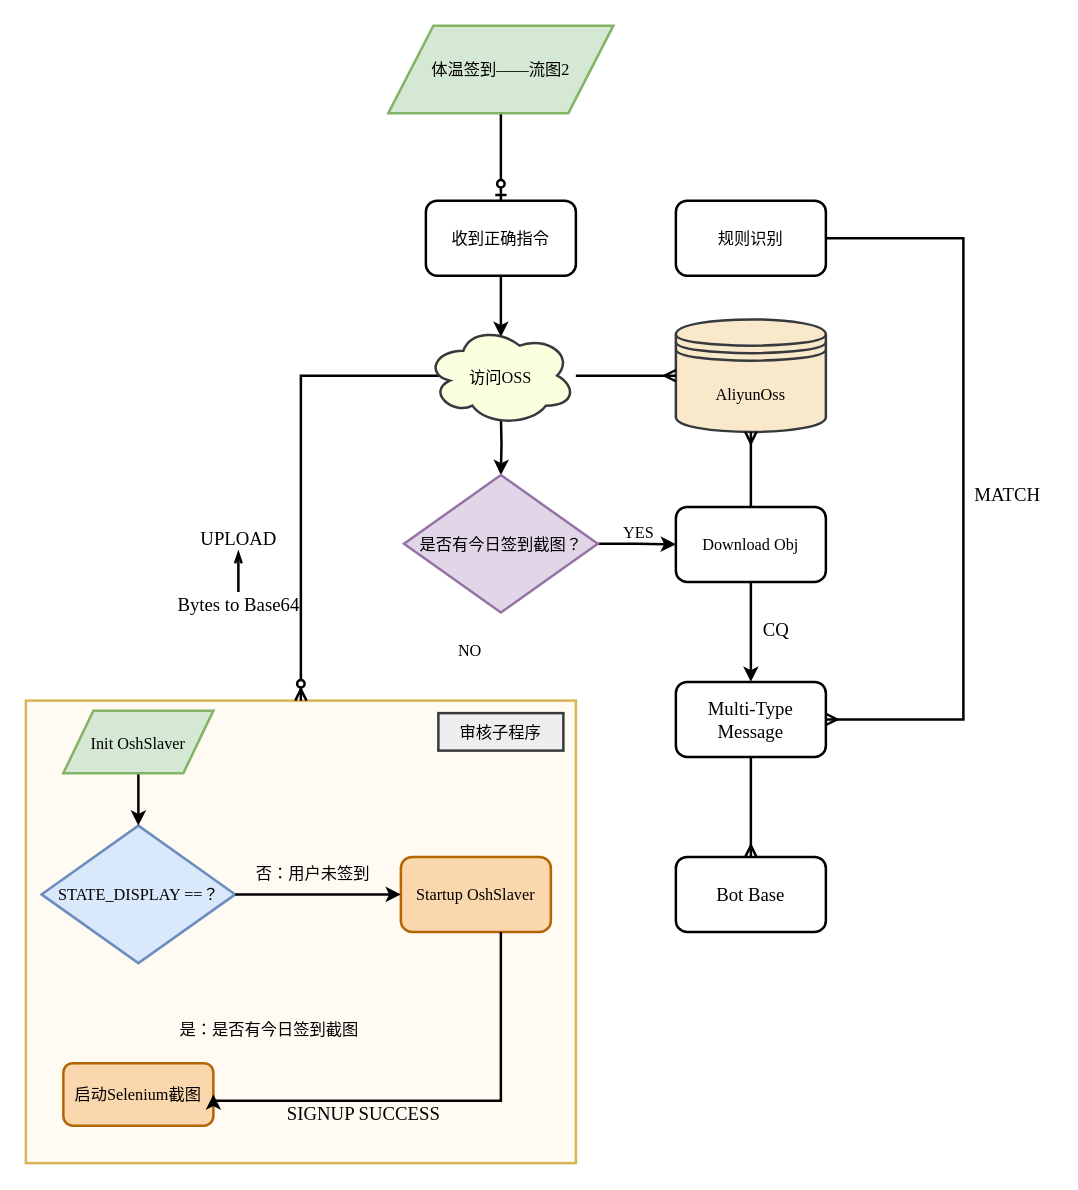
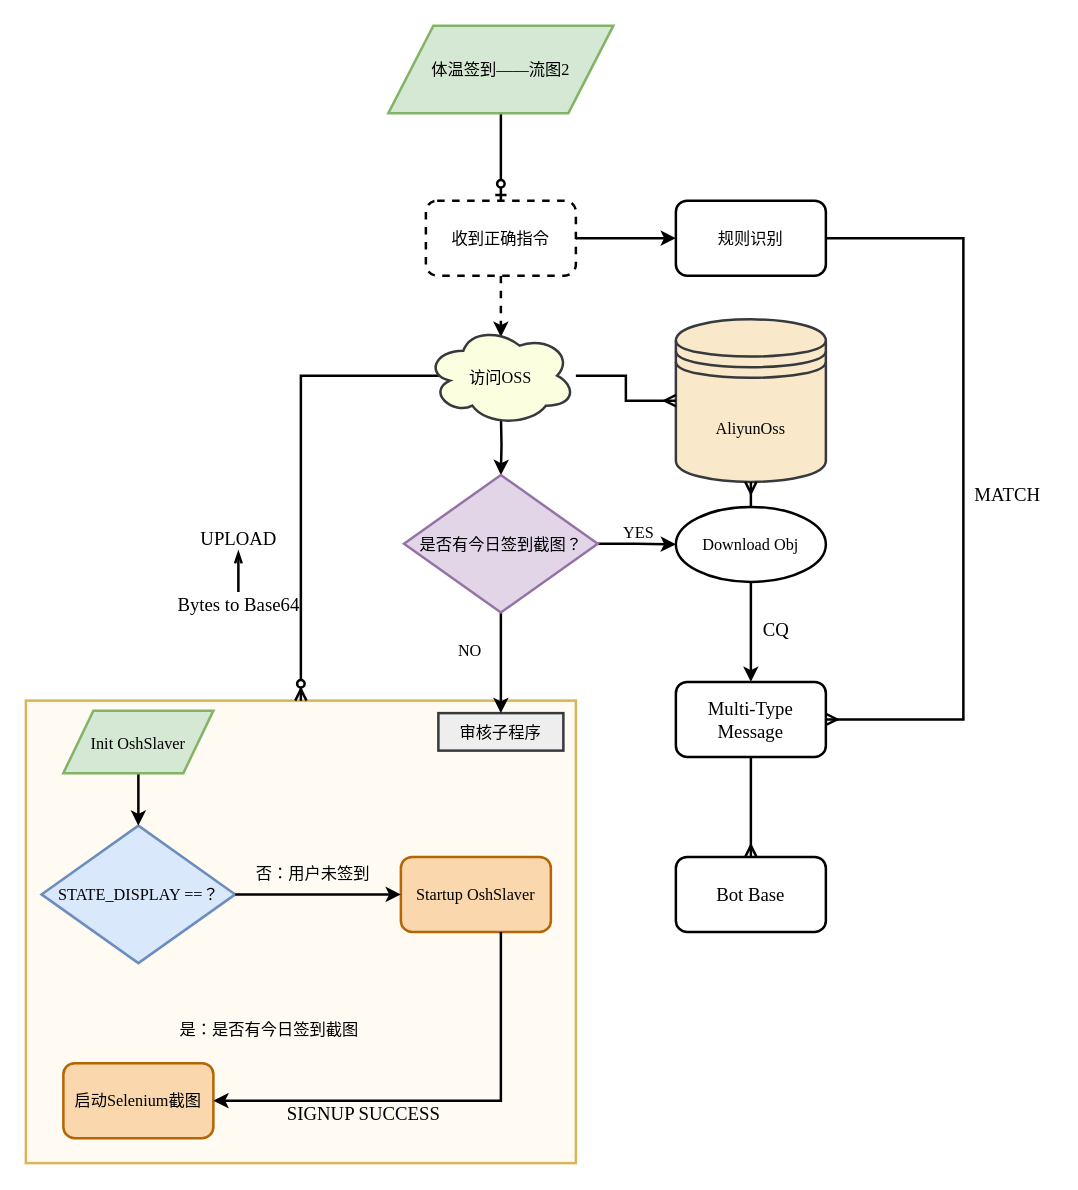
node "收到正确指令": style solid -> dashed
edge "收到正确指令" -> "规则识别": added
edge "收到正确指令" -> "访问OSS": style solid -> dashed
node "AliyunOss": size 150x113 -> 150x163
node "Download Obj": shape rounded rectangle -> ellipse
edge "是否有今日签到截图？" -> "审核子程序": added
node "启动Selenium截图": size 150x63 -> 150x75
